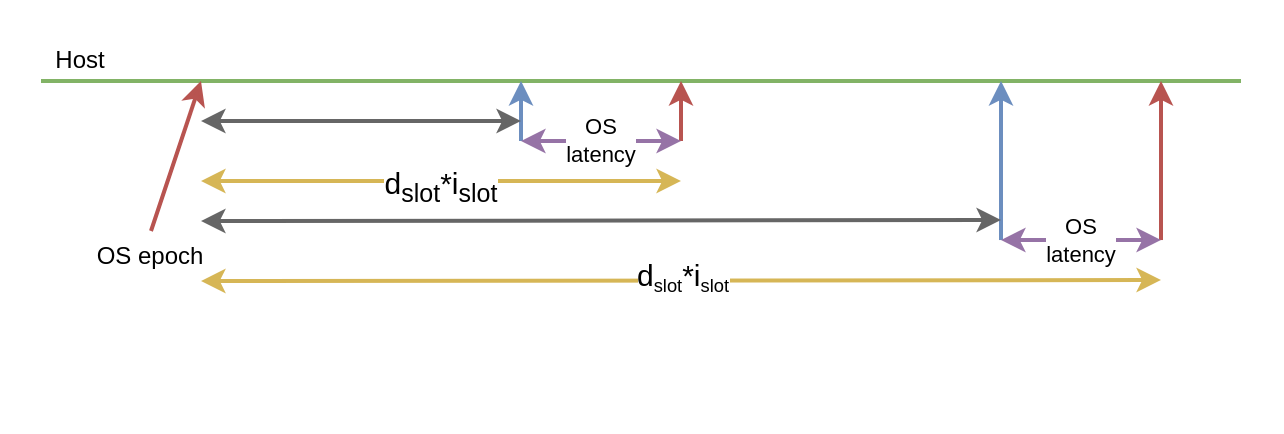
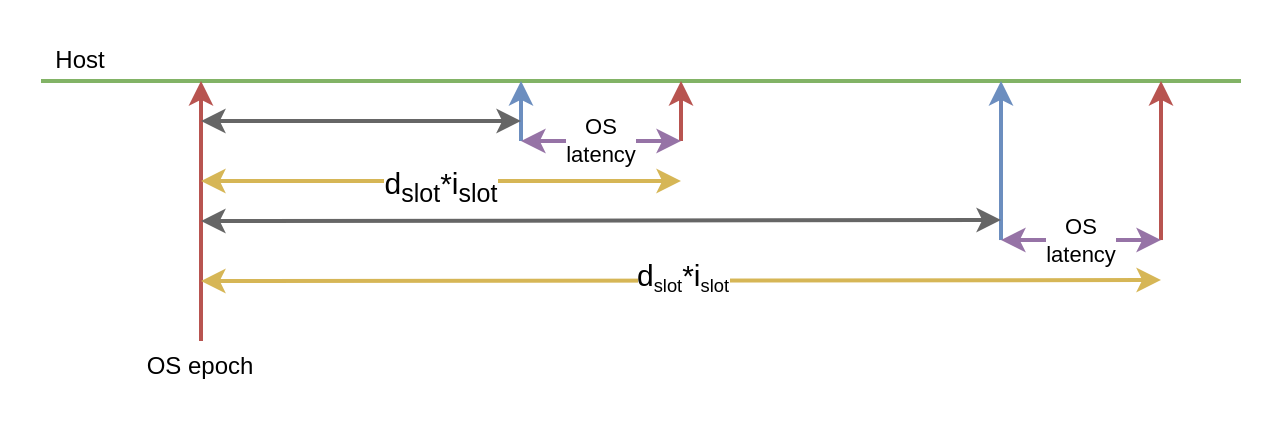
node "OS epoch": moved (151, 256) -> (201, 366)
